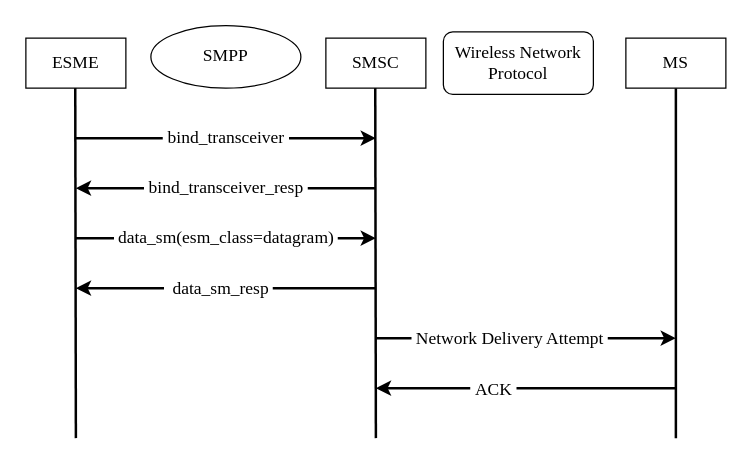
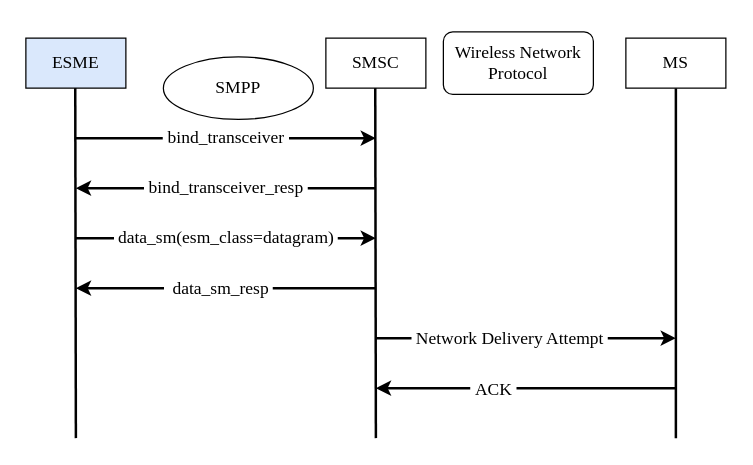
node "SMPP": moved (226, 57) -> (238, 88)
node "ESME": fillcolor #ffffff -> #dae8fc
